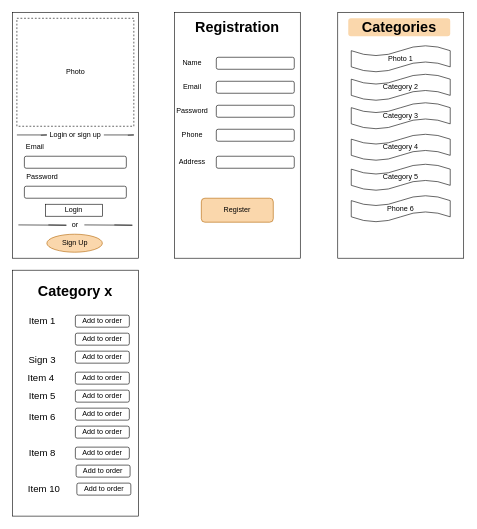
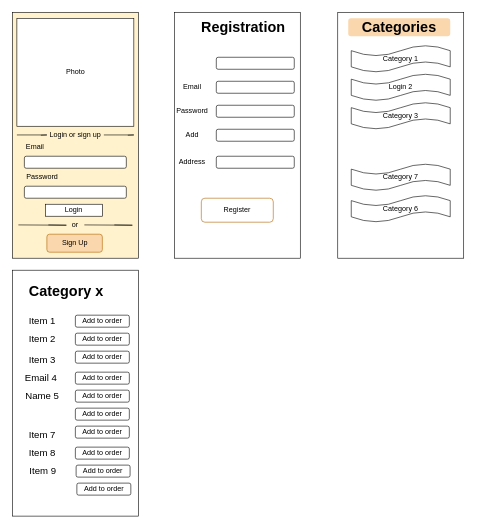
node "Registration": moved (237, 27) -> (243, 27)
node "Photo 1": label "Photo 1" -> "Category 1"
node "Name": removed
node "Photo": style dashed -> solid
node "Category 2": label "Category 2" -> "Login 2"
node "Login or sign up": fillcolor #ffffff -> #fff2cc
node "Phone": label "Phone" -> "Add"
node "Category 4": removed
node "Category 5": label "Category 5" -> "Category 7"
node "Phone 6": label "Phone 6" -> "Category 6"
node "Register": fillcolor #fad7ac -> #ffffff
node "Sign Up": shape ellipse -> rounded rectangle
node "Category x": moved (75, 291) -> (66, 291)
node "Item 2": added
node "Sign 3": label "Sign 3" -> "Item 3"
node "Item 4": label "Item 4" -> "Email 4"
node "Item 5": label "Item 5" -> "Name 5"
node "Item 6": removed
node "Item 7": added
node "Item 9": added
node "Item 10": removed
